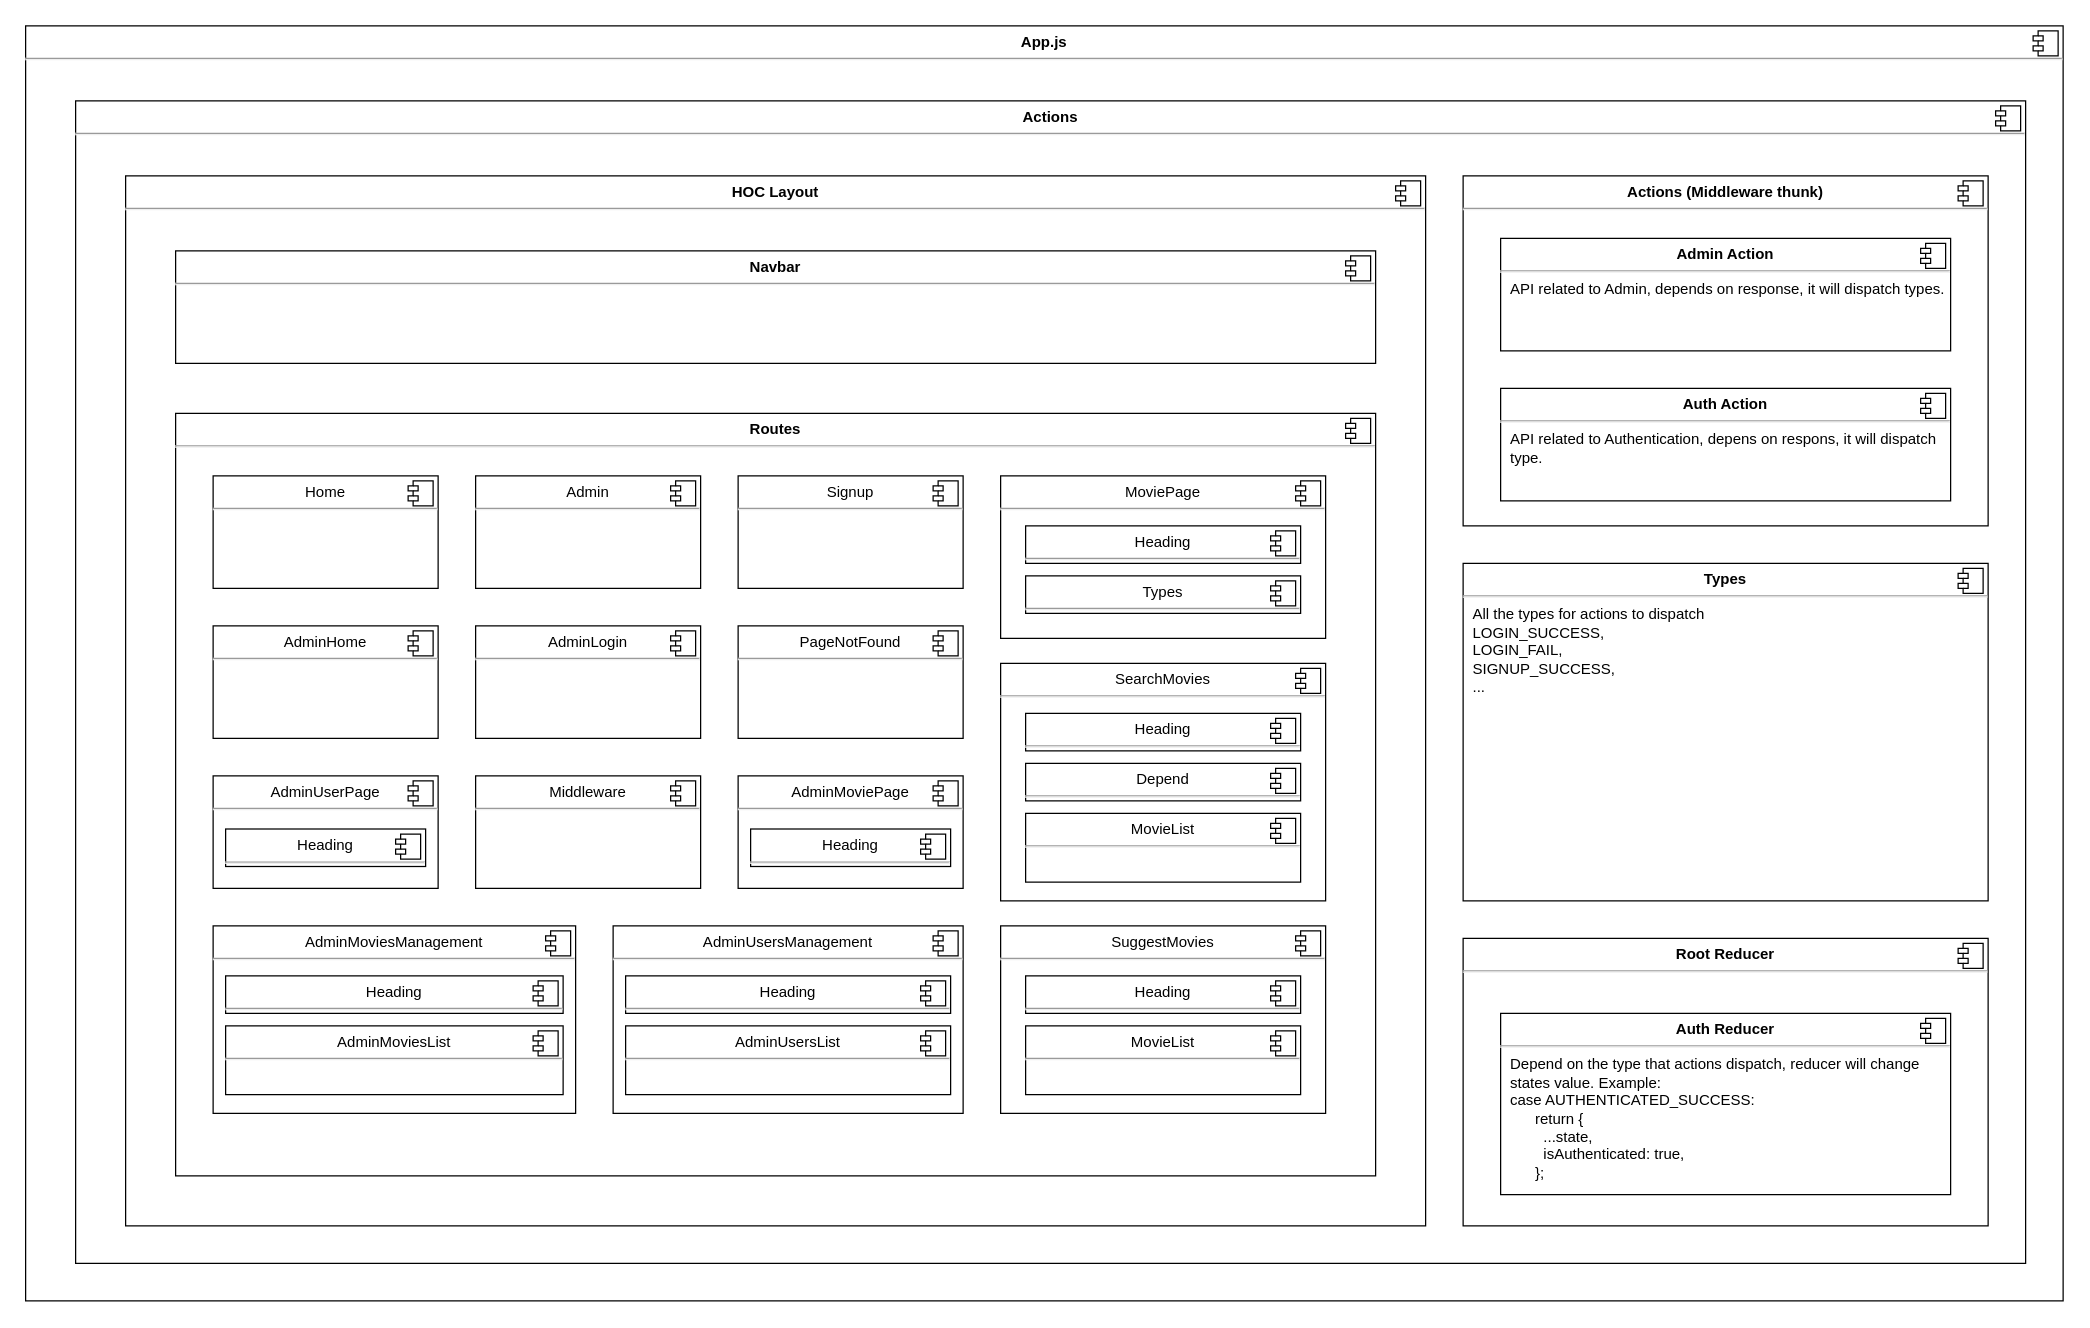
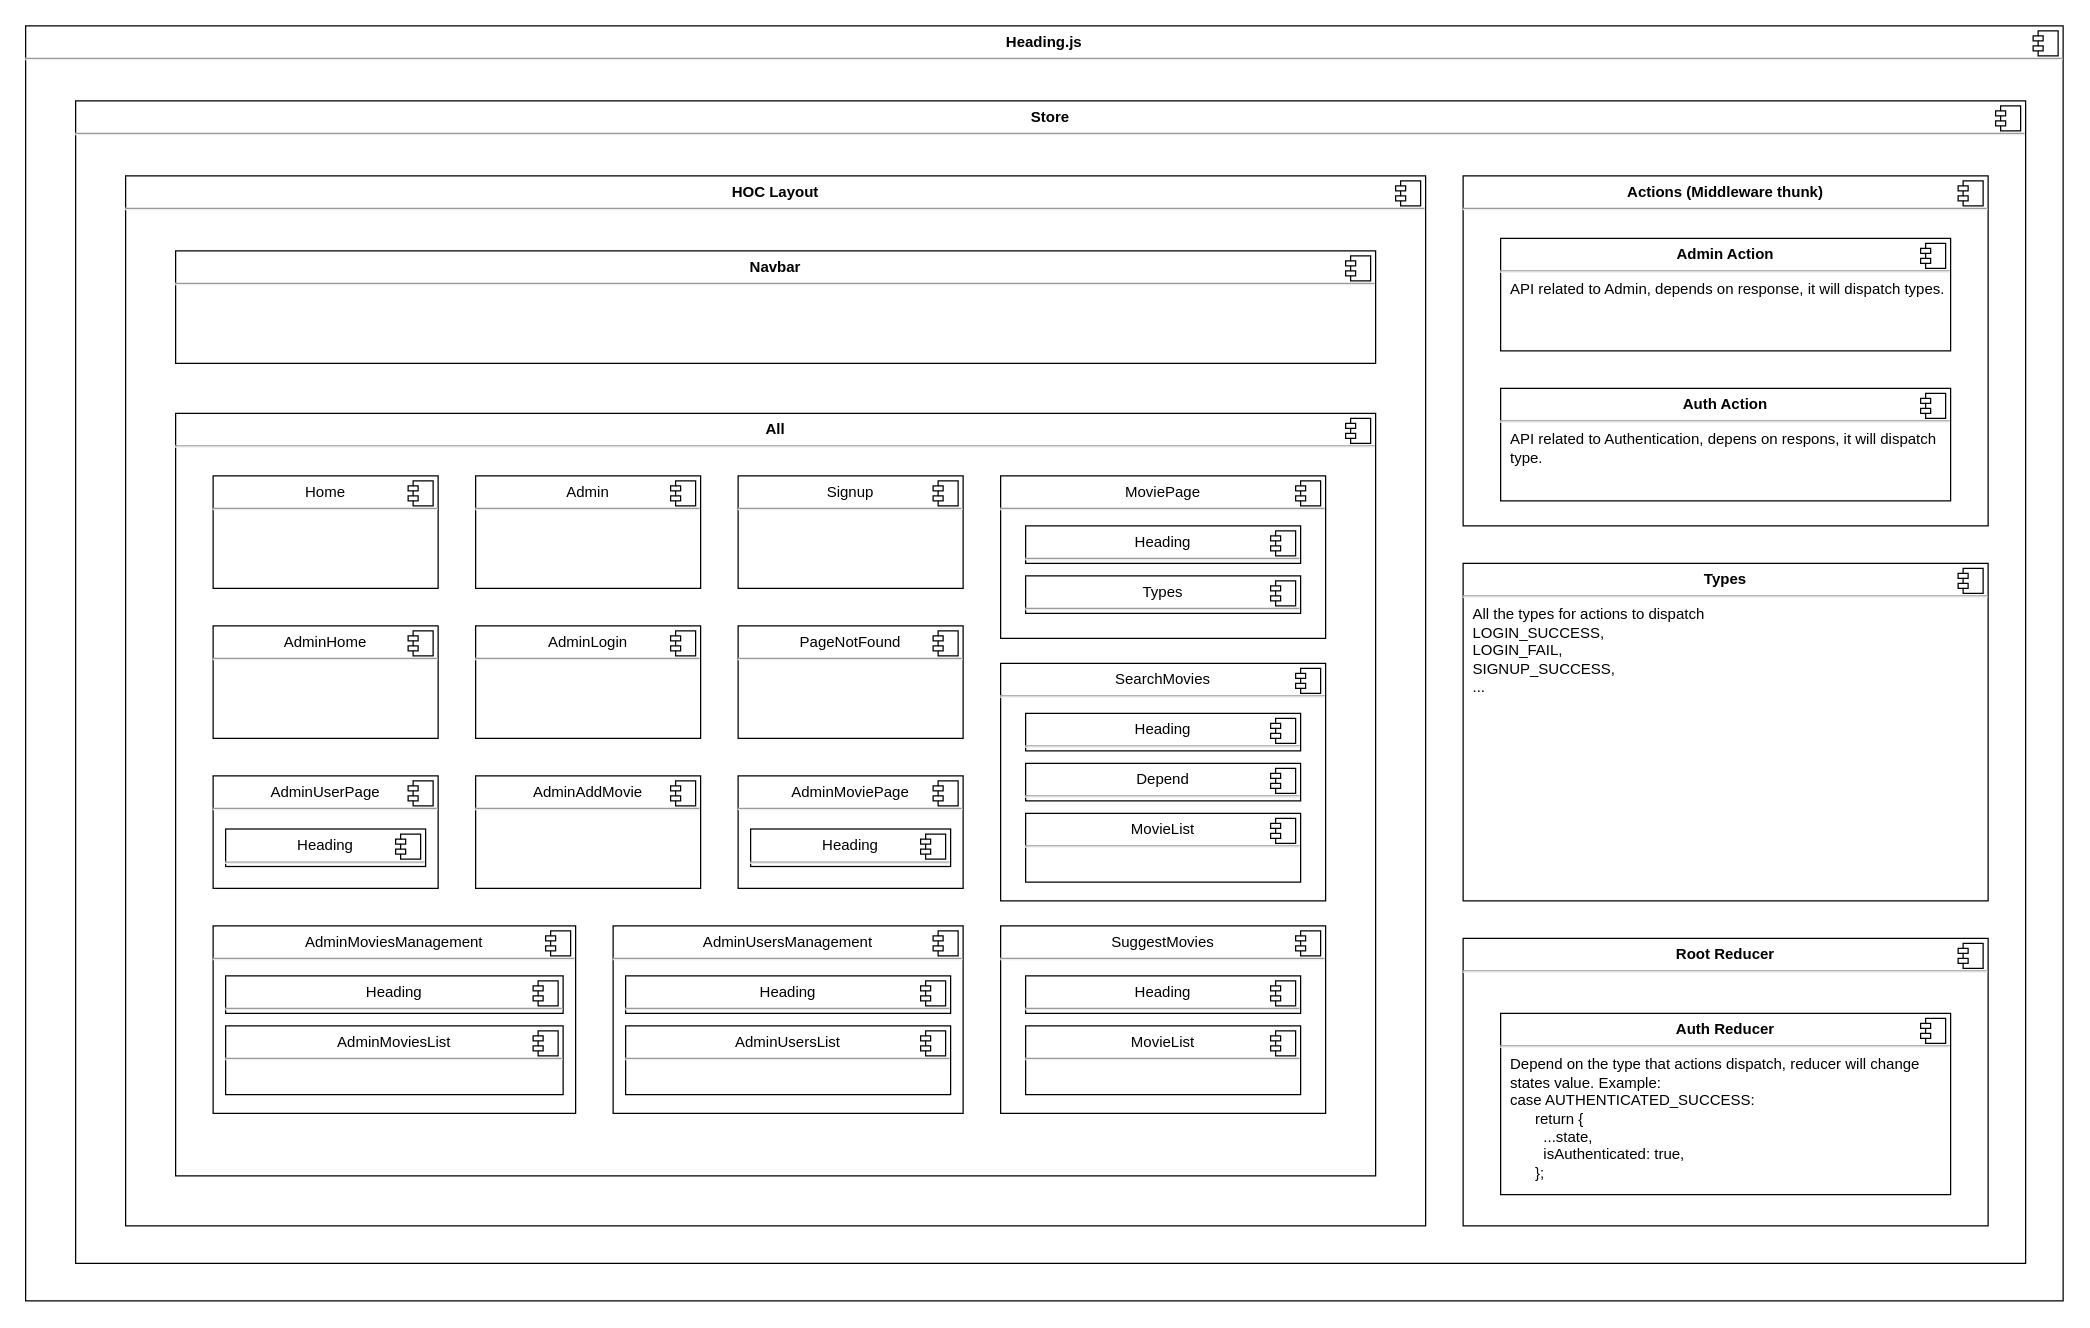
node "App.js": label "App.js" -> "Heading.js"
node "Actions": label "Actions" -> "Store"
node "Routes": label "Routes" -> "All"
node "Middleware": label "Middleware" -> "AdminAddMovie"
